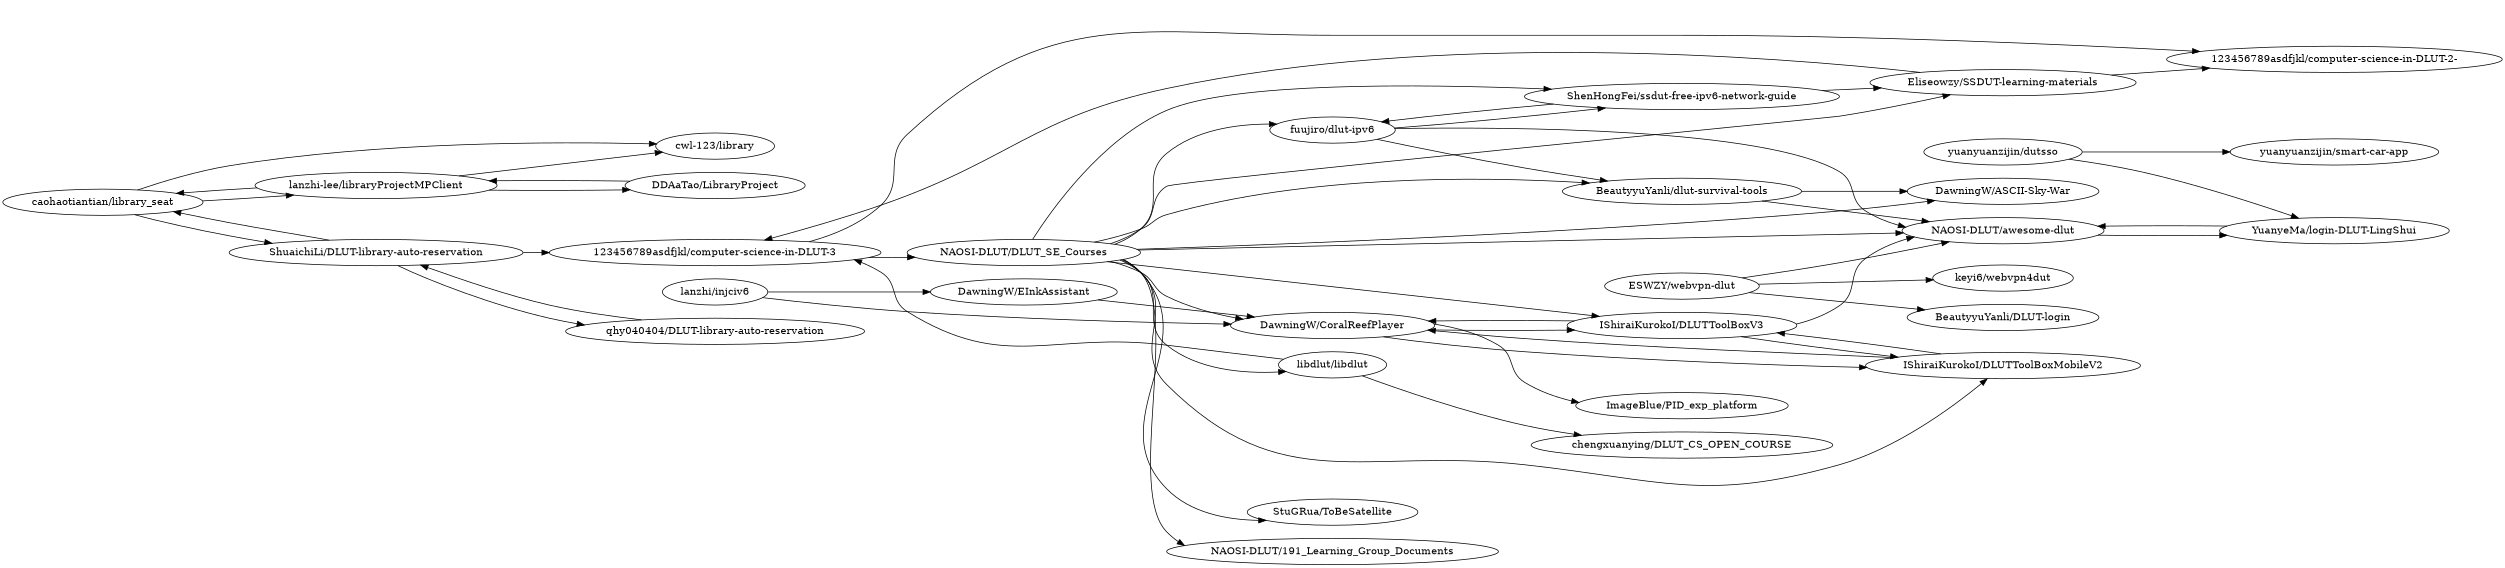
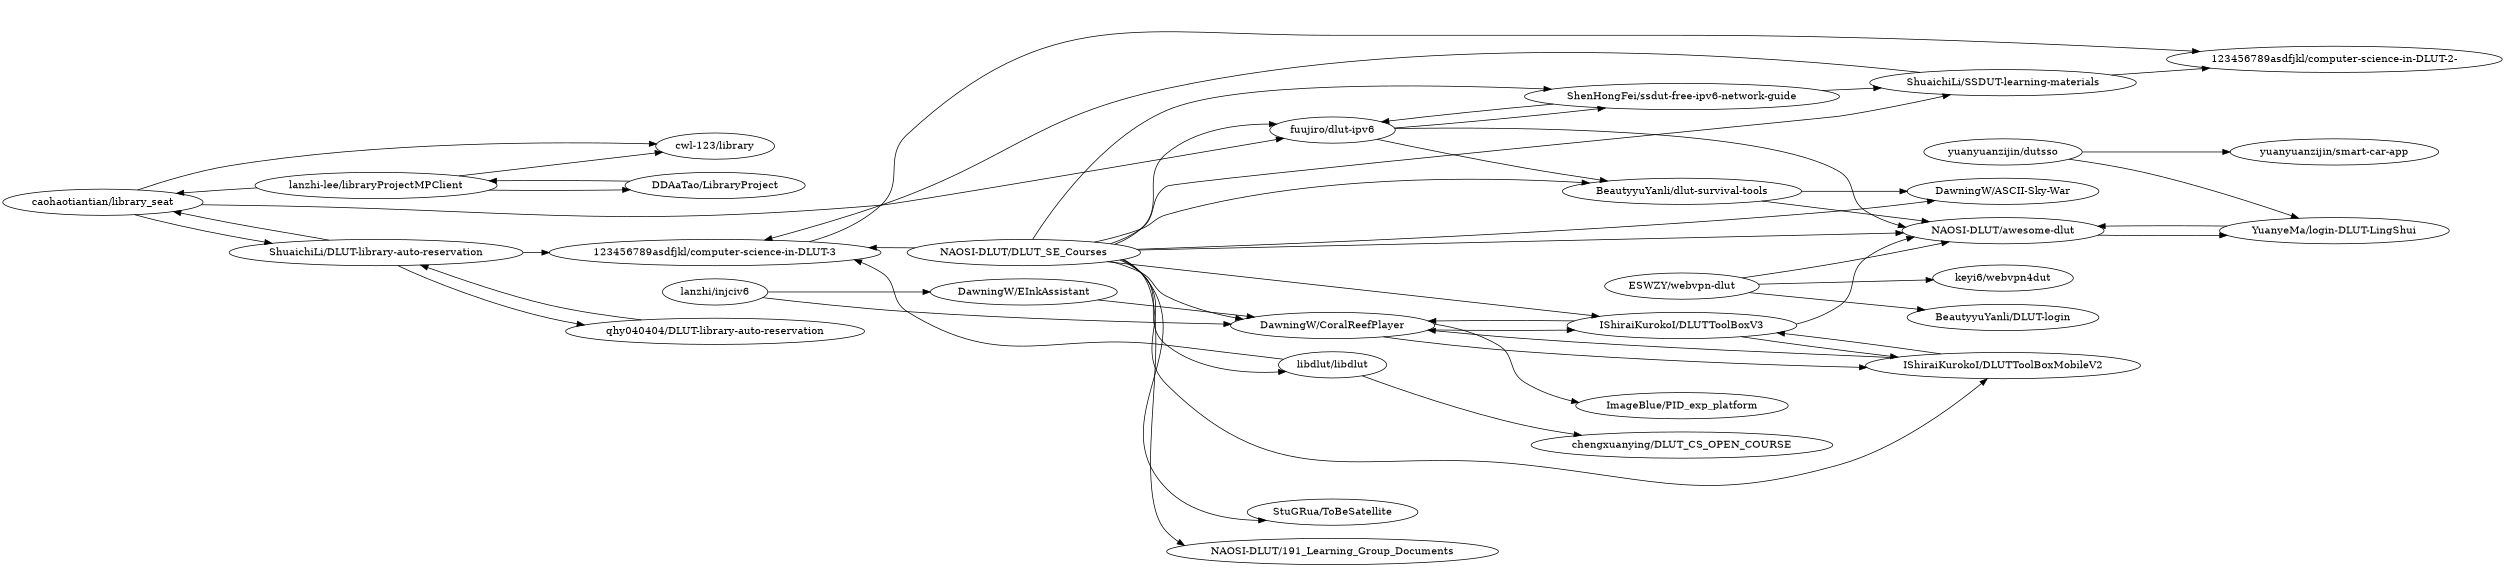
node "Eliseowzy/SSDUT-learning-materials": label "Eliseowzy/SSDUT-learning-materials" -> "ShuaichiLi/SSDUT-learning-materials"
edge "caohaotiantian/library_seat" -> "lanzhi-lee/libraryProjectMPClient": now "caohaotiantian/library_seat" -> "fuujiro/dlut-ipv6"
edge "123456789asdfjkl/computer-science-in-DLUT-3" -> "NAOSI-DLUT/DLUT_SE_Courses": reversed
